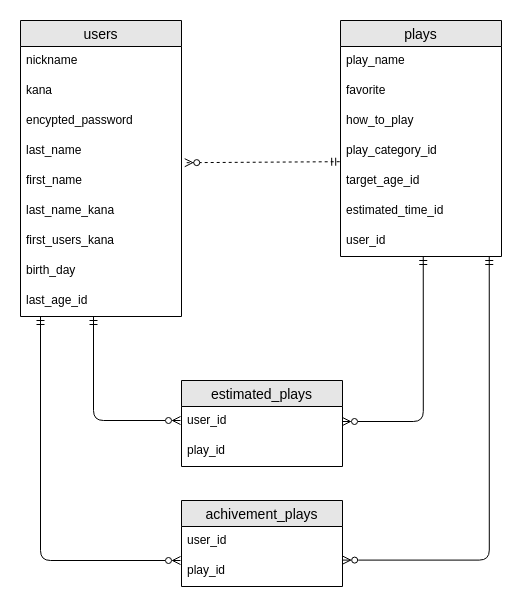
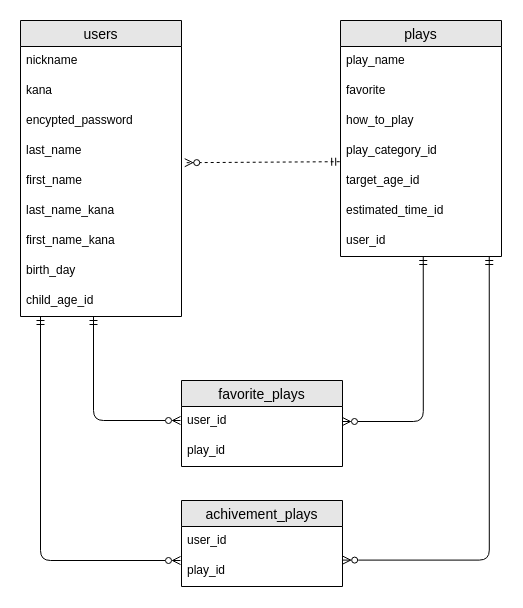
node "first_users_kana": label "first_users_kana" -> "first_name_kana"
node "last_age_id": label "last_age_id" -> "child_age_id"
node "estimated_plays": label "estimated_plays" -> "favorite_plays"
